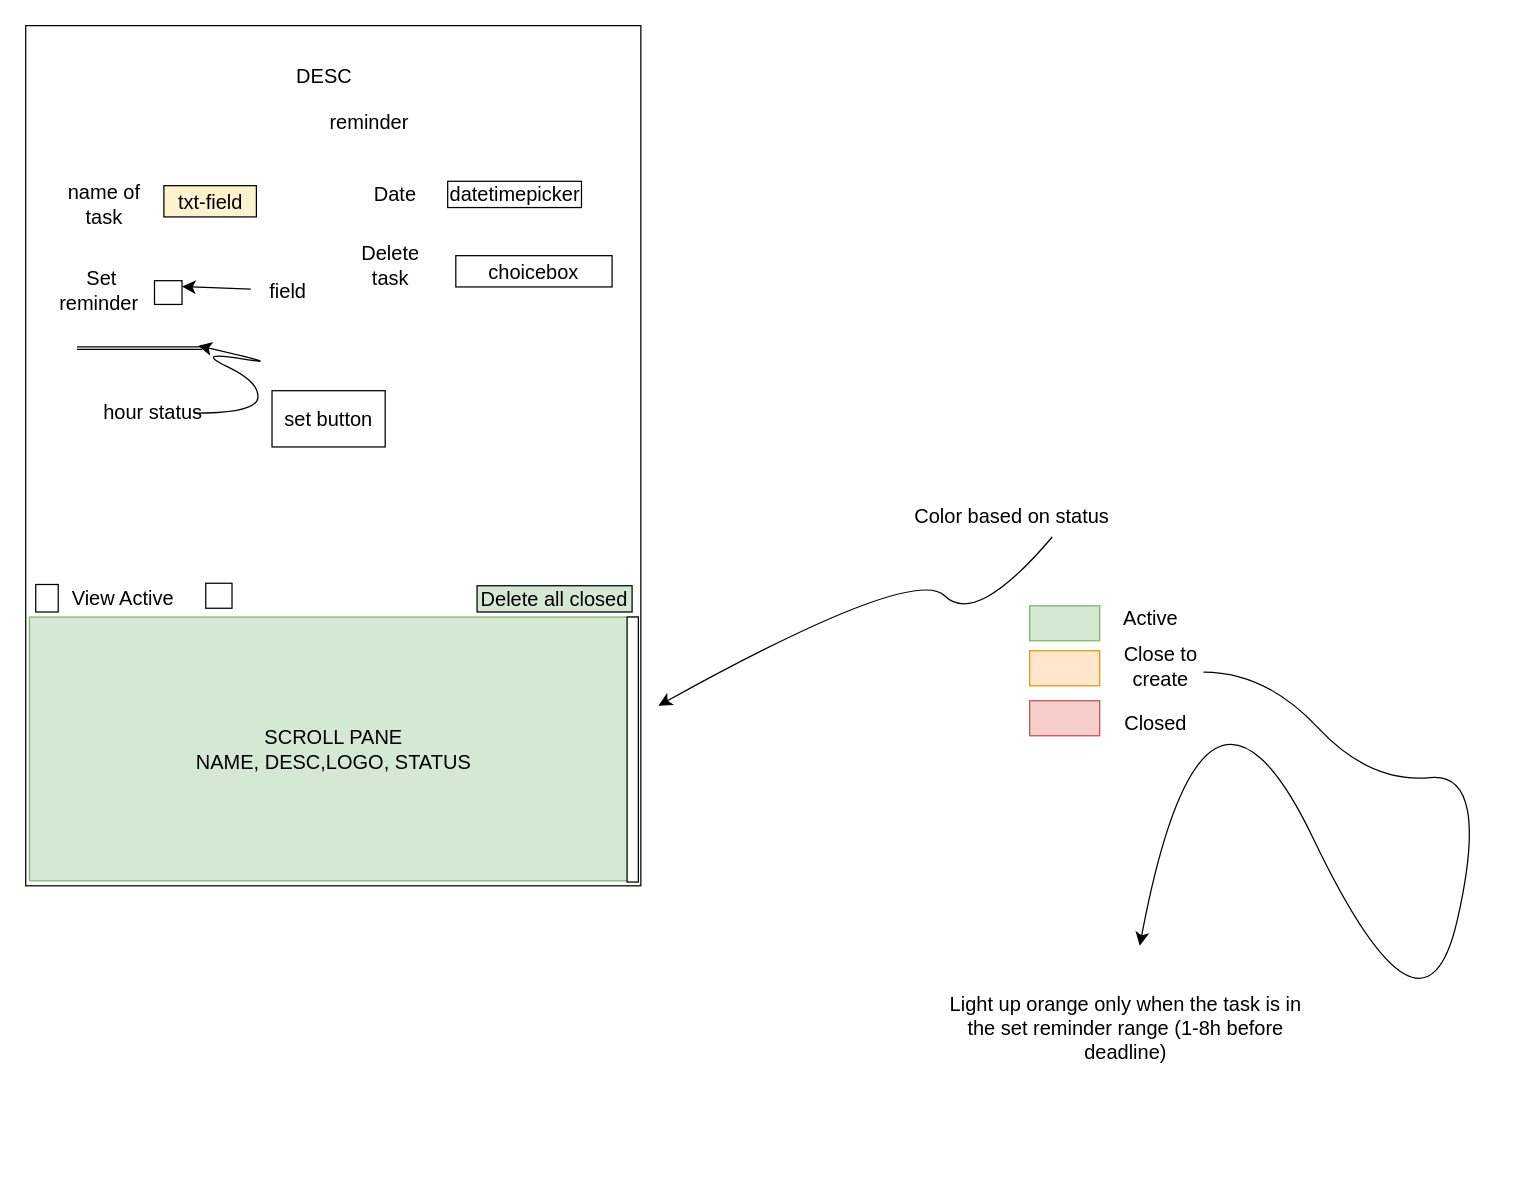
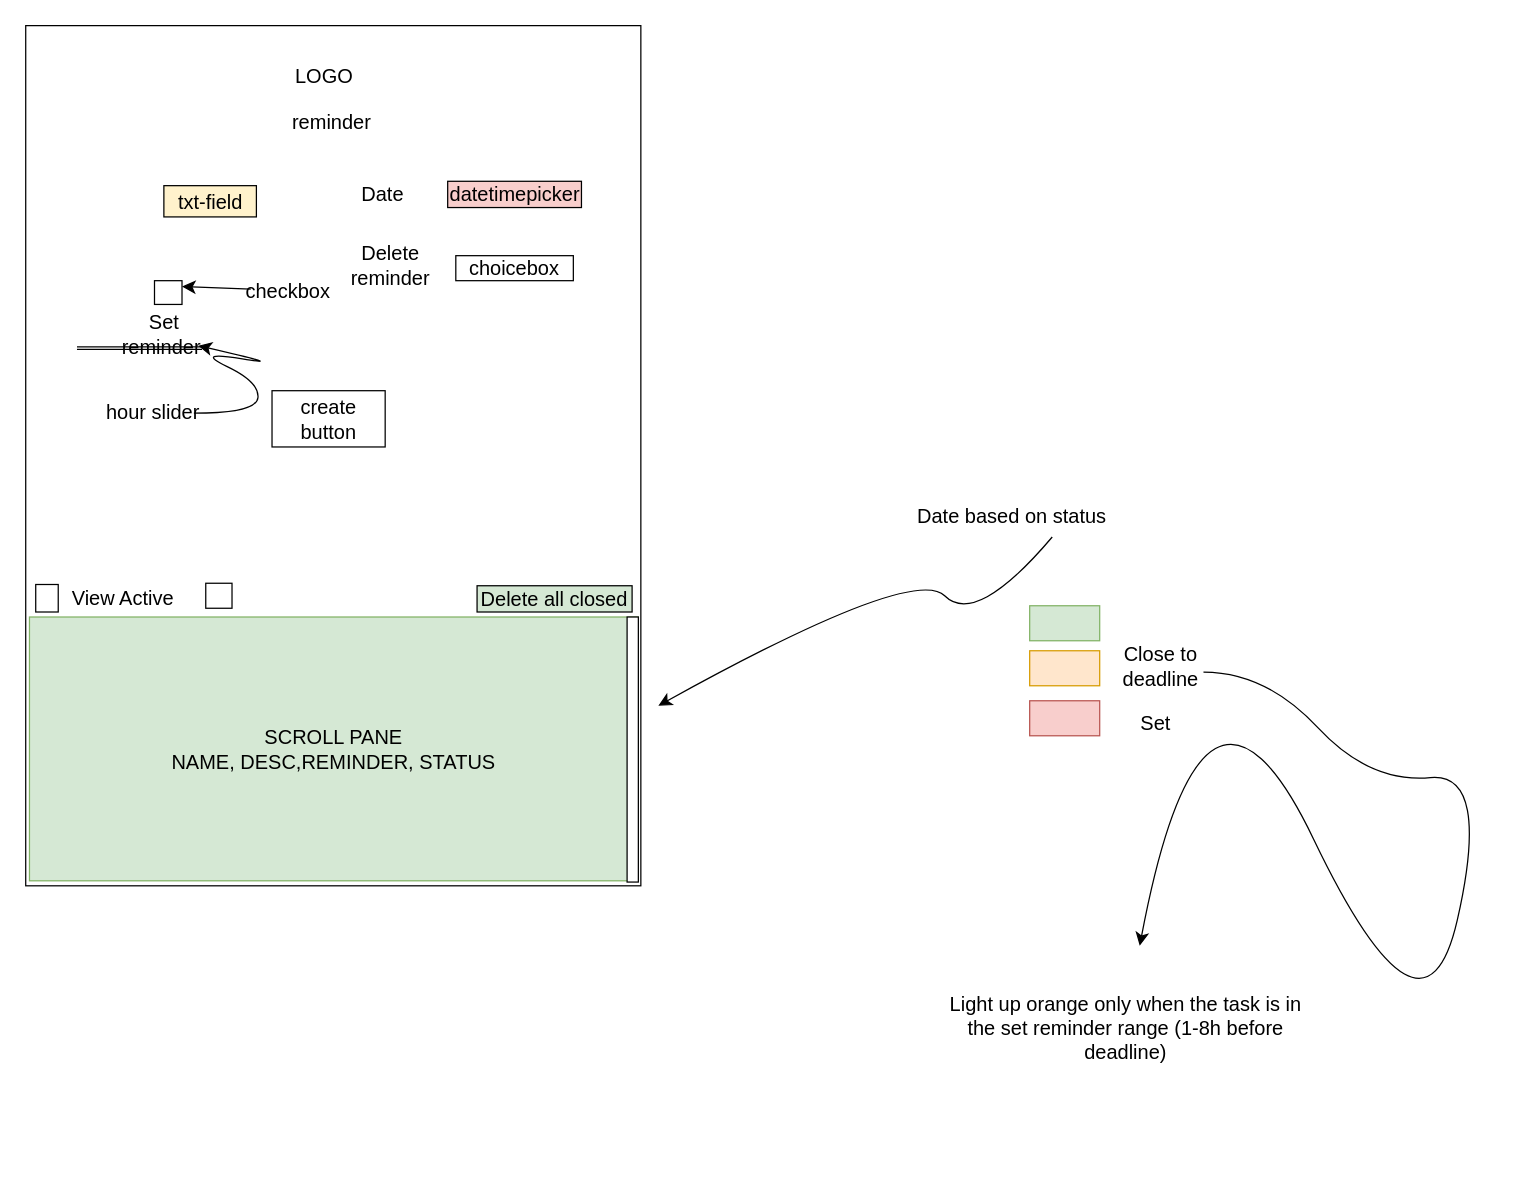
node "DESC": label "DESC" -> "LOGO"
node "reminder": moved (369, 122) -> (332, 122)
node "Date": moved (398, 194) -> (386, 194)
node "datetimepicker": fillcolor #ffffff -> #f8cecc
node "name of task": removed
node "Delete task": label "Delete task" -> "Delete reminder"
node "choicebox": size 156x31 -> 118x25
node "Set reminder": moved (102, 291) -> (164, 334)
node "field": label "field" -> "checkbox"
node "hour status": label "hour status" -> "hour slider"
node "set button": label "set button" -> "create button"
node "Color based on status": label "Color based on status" -> "Date based on status"
node "Active": removed
node "Close to create": label "Close to create" -> "Close to deadline"
node "Closed": label "Closed" -> "Set"
node "SCROLL PANE NAME, DESC,LOGO, STATUS": label "SCROLL PANE NAME, DESC,LOGO, STATUS" -> "SCROLL PANE NAME, DESC,REMINDER, STATUS"
